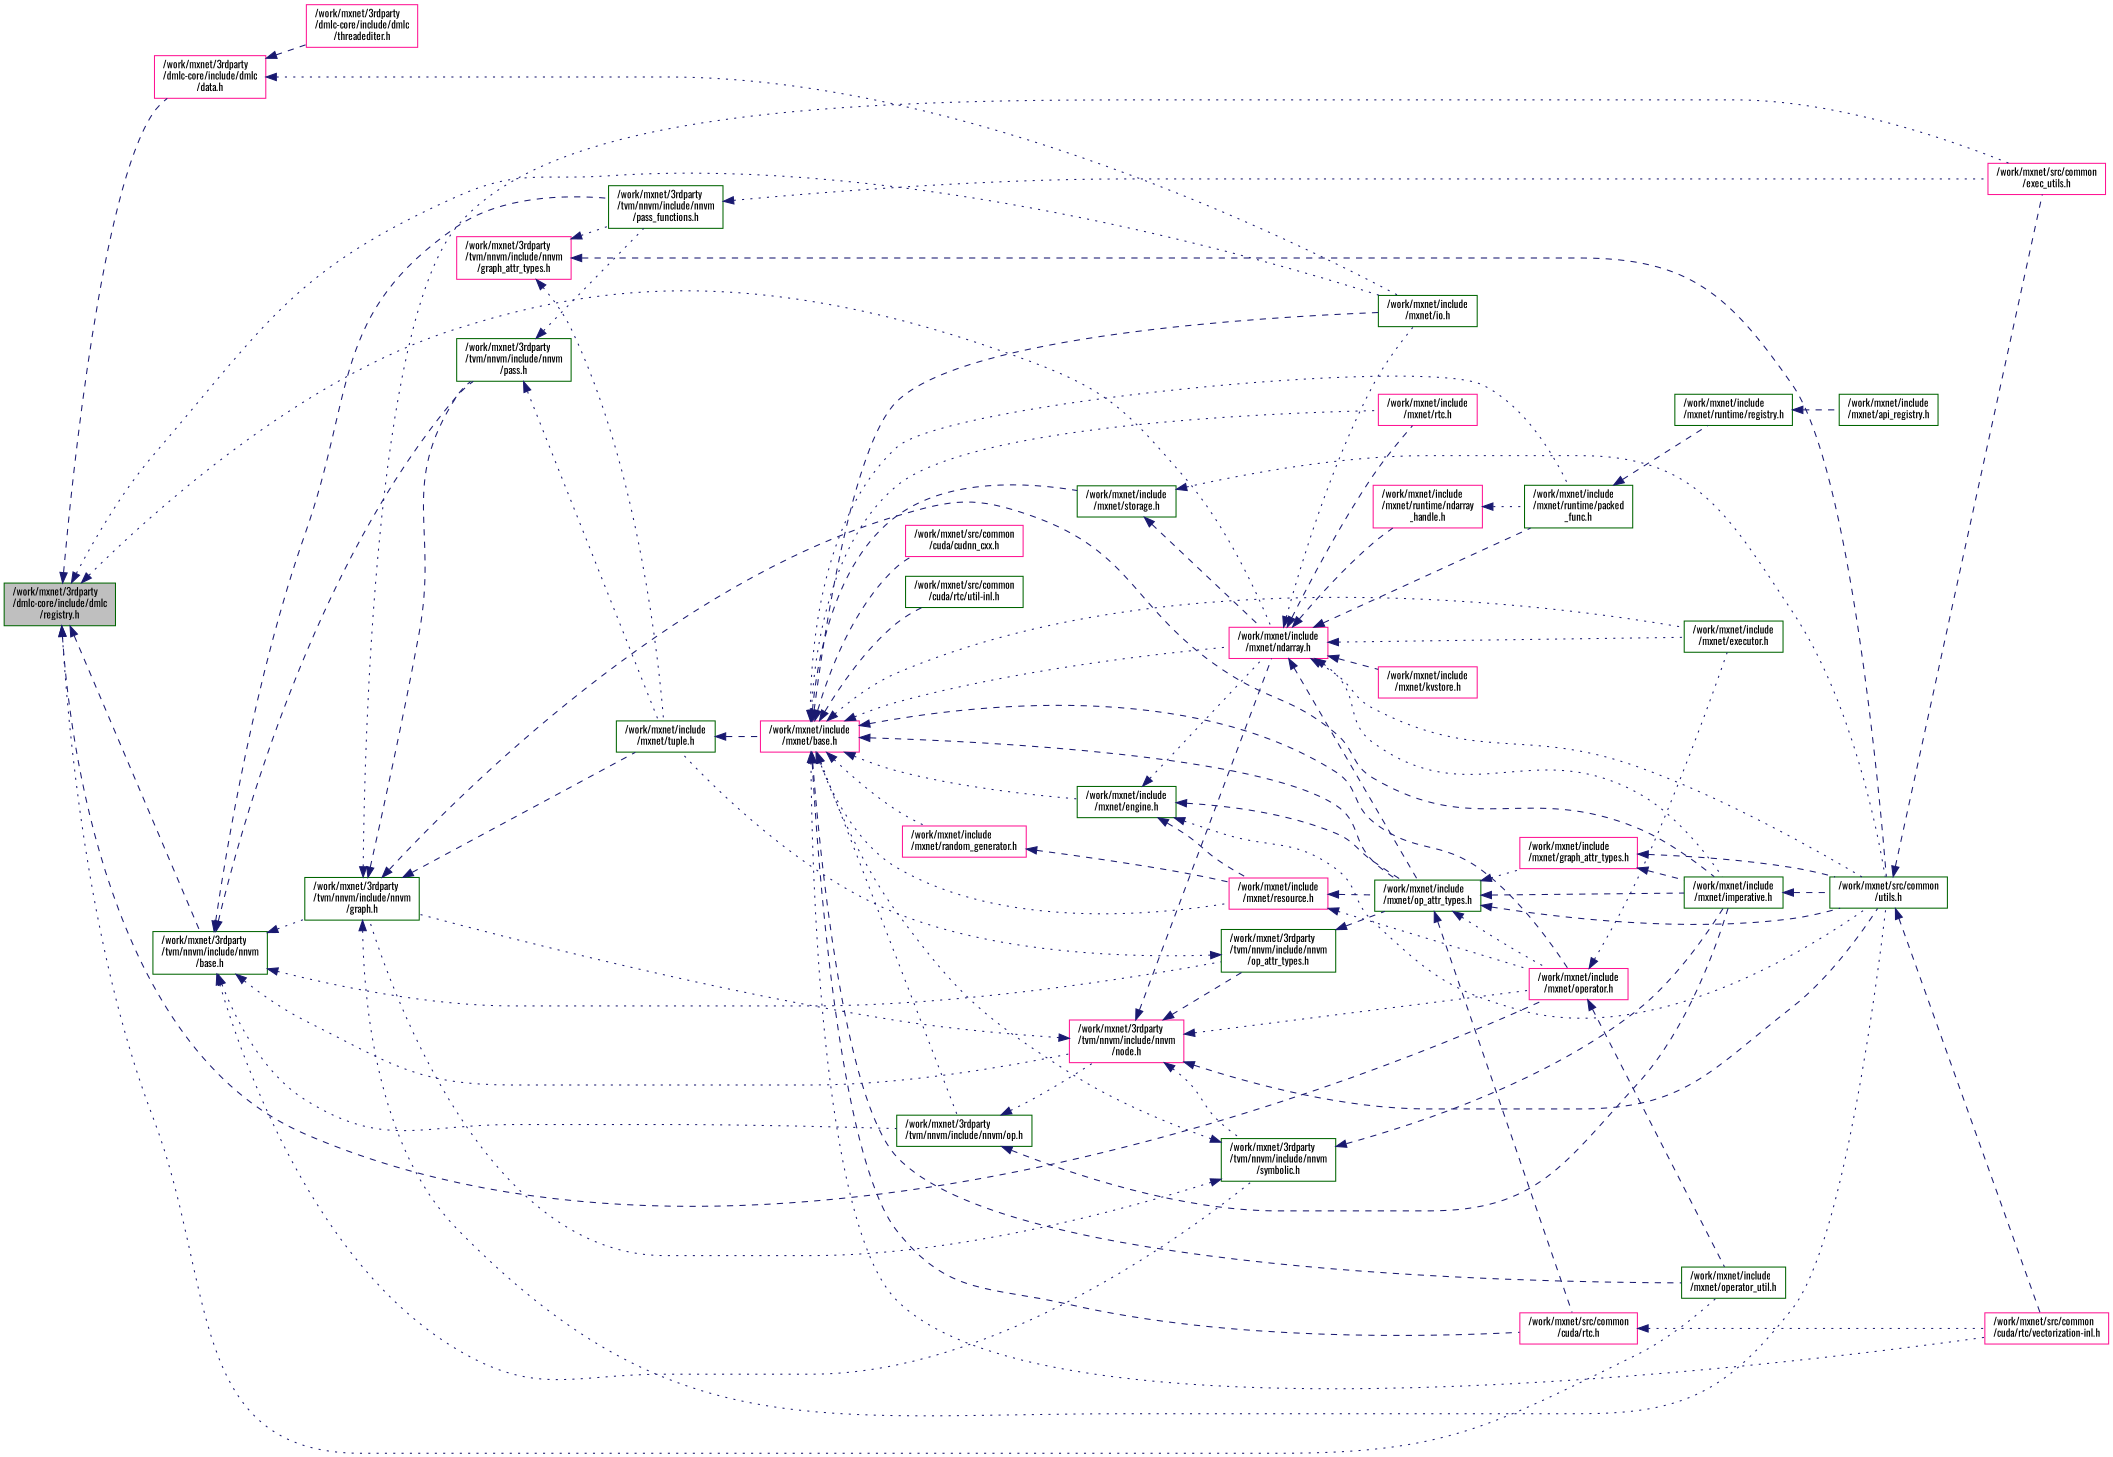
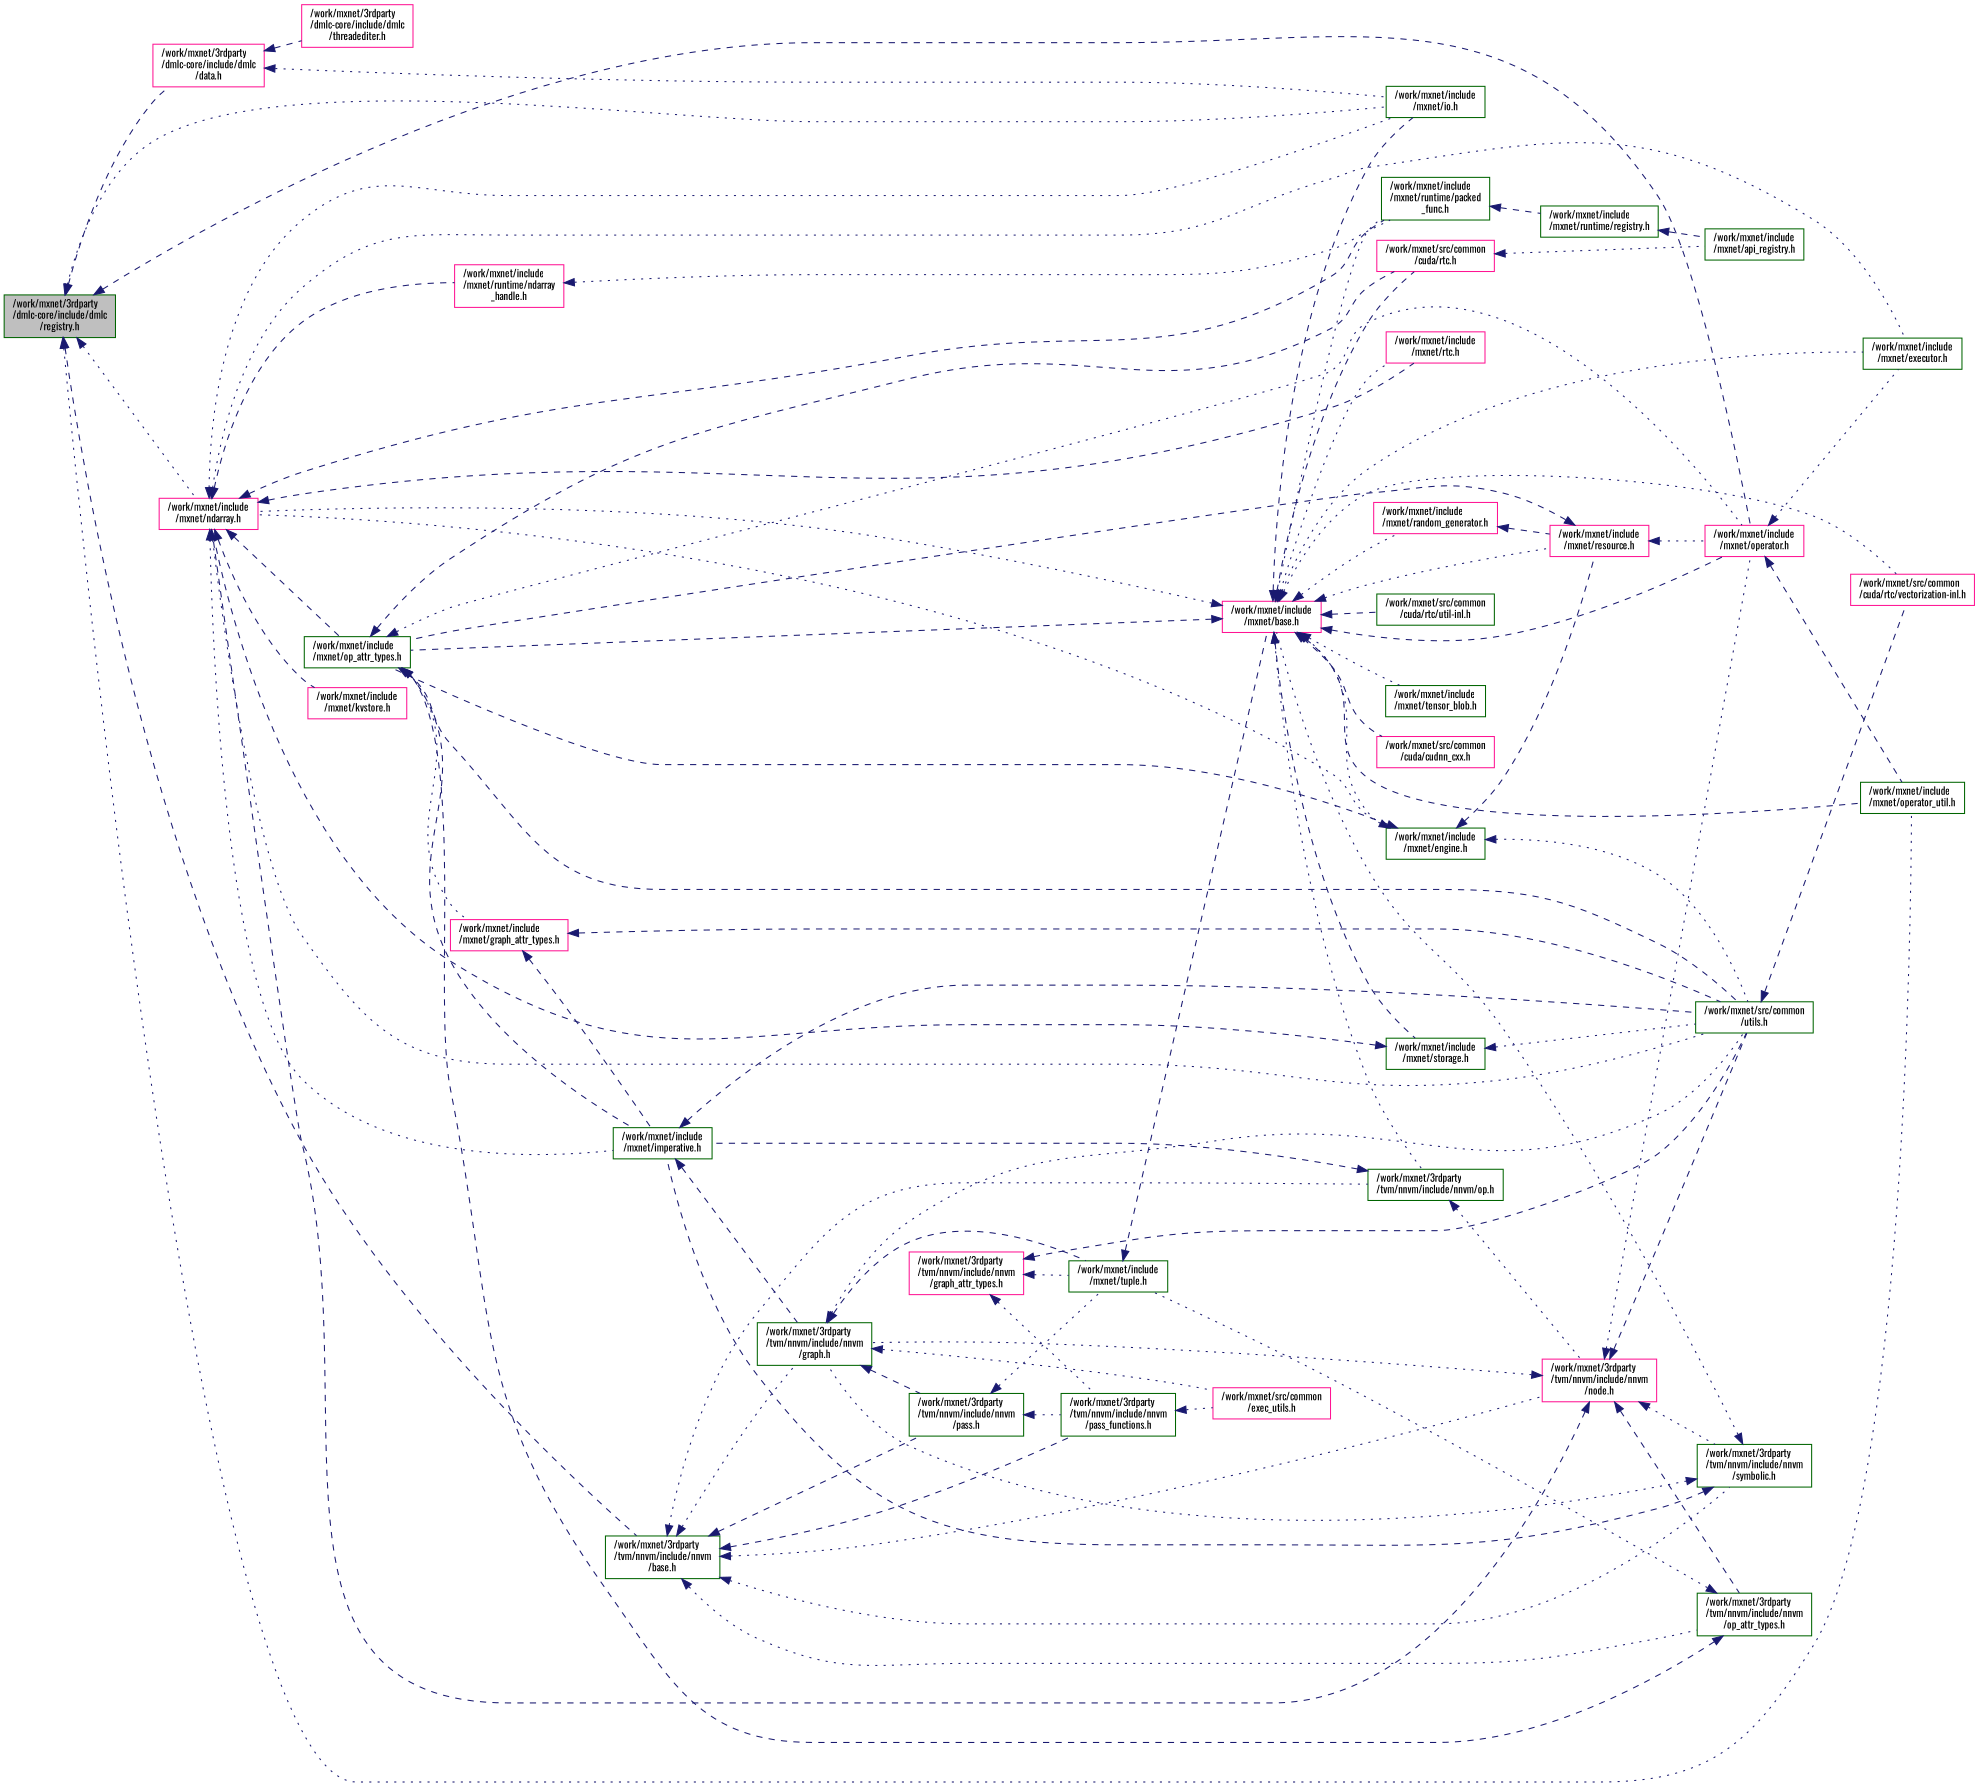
edge "/work/mxnet/include /mxnet/imperative.h" -> "/work/mxnet/3rdparty /tvm/nnvm/include/nnvm /graph.h": reversed
edge "/work/mxnet/src/common /exec_utils.h" -> "/work/mxnet/src/common /utils.h": removed
node "/work/mxnet/include /mxnet/tensor_blob.h": added
edge "/work/mxnet/src/common /cuda/rtc/vectorization-inl.h" -> "/work/mxnet/src/common /cuda/rtc.h": now "/work/mxnet/include /mxnet/api_registry.h" -> "/work/mxnet/src/common /cuda/rtc.h"
